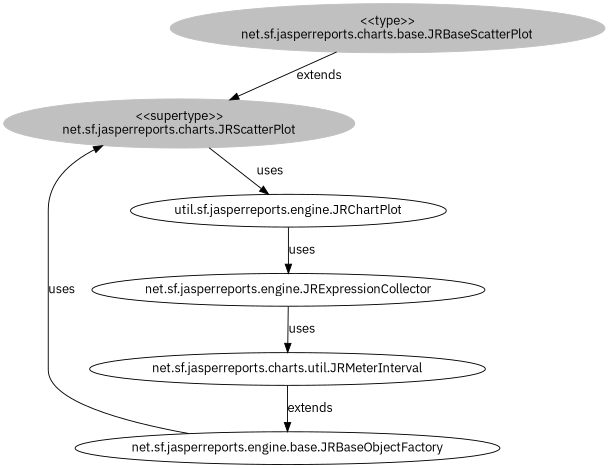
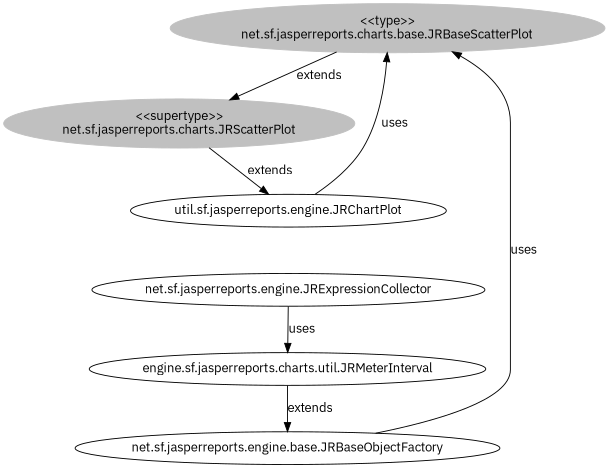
edge "<<supertype>> net.sf.jasperreports.charts.JRScatterPlot" -> "util.sf.jasperreports.engine.JRChartPlot": label "uses" -> "extends"
edge "util.sf.jasperreports.engine.JRChartPlot" -> "net.sf.jasperreports.engine.JRExpressionCollector": now "util.sf.jasperreports.engine.JRChartPlot" -> "<<type>> net.sf.jasperreports.charts.base.JRBaseScatterPlot"
edge "net.sf.jasperreports.engine.base.JRBaseObjectFactory" -> "<<supertype>> net.sf.jasperreports.charts.JRScatterPlot": now "net.sf.jasperreports.engine.base.JRBaseObjectFactory" -> "<<type>> net.sf.jasperreports.charts.base.JRBaseScatterPlot"
node "net.sf.jasperreports.charts.util.JRMeterInterval": label "net.sf.jasperreports.charts.util.JRMeterInterval" -> "engine.sf.jasperreports.charts.util.JRMeterInterval"
